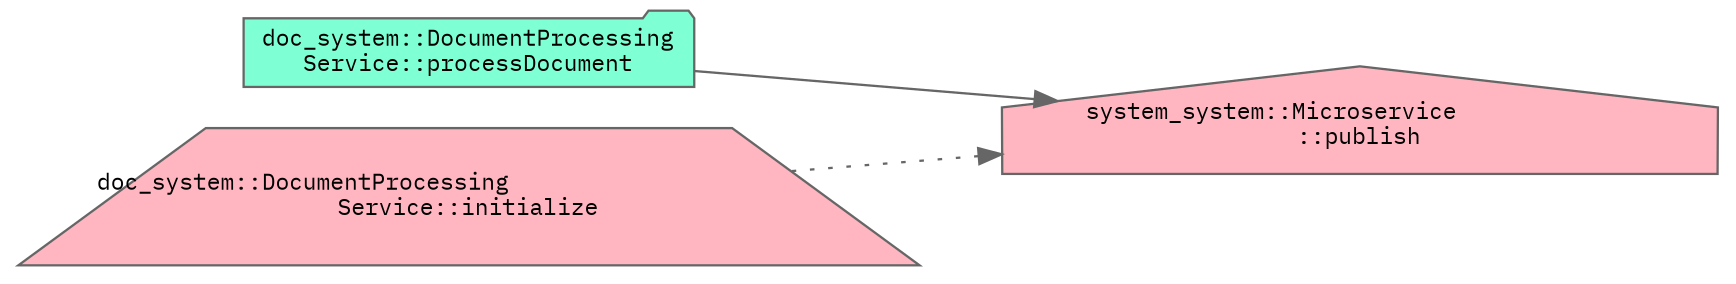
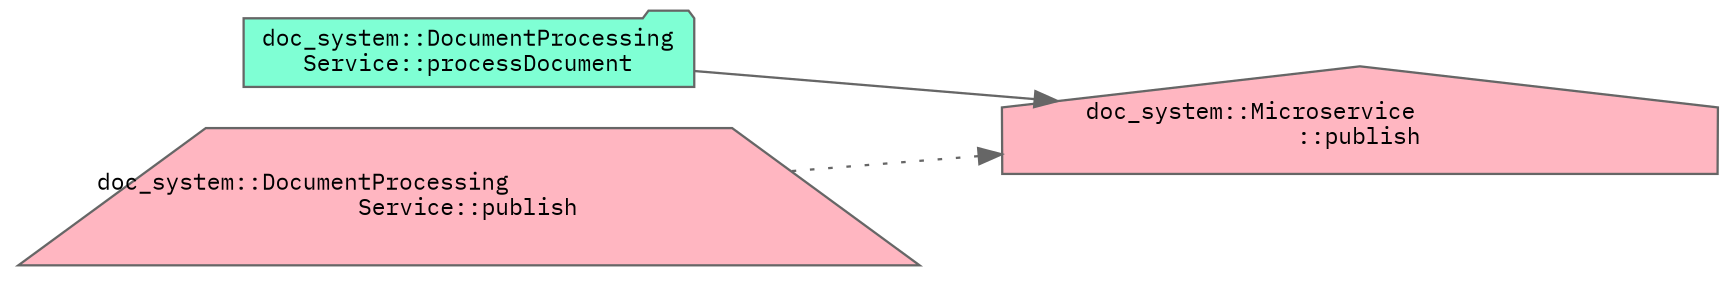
node "system_system::Microservice ::publish": label "system_system::Microservice ::publish" -> "doc_system::Microservice ::publish"
node "doc_system::DocumentProcessing Service::initialize": label "doc_system::DocumentProcessing Service::initialize" -> "doc_system::DocumentProcessing Service::publish"
